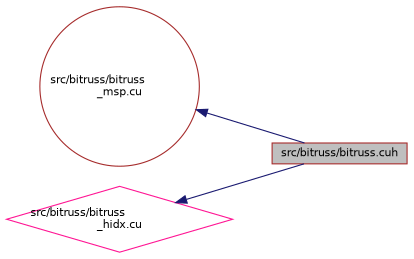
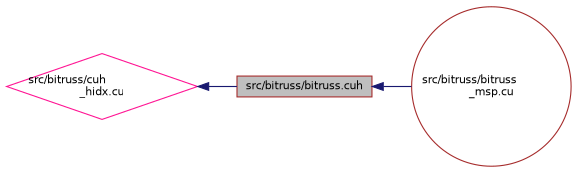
edge "src/bitruss/bitruss.cuh" -> "src/bitruss/bitruss _msp.cu": reversed
node "src/bitruss/bitruss _hidx.cu": label "src/bitruss/bitruss _hidx.cu" -> "src/bitruss/cuh _hidx.cu"
